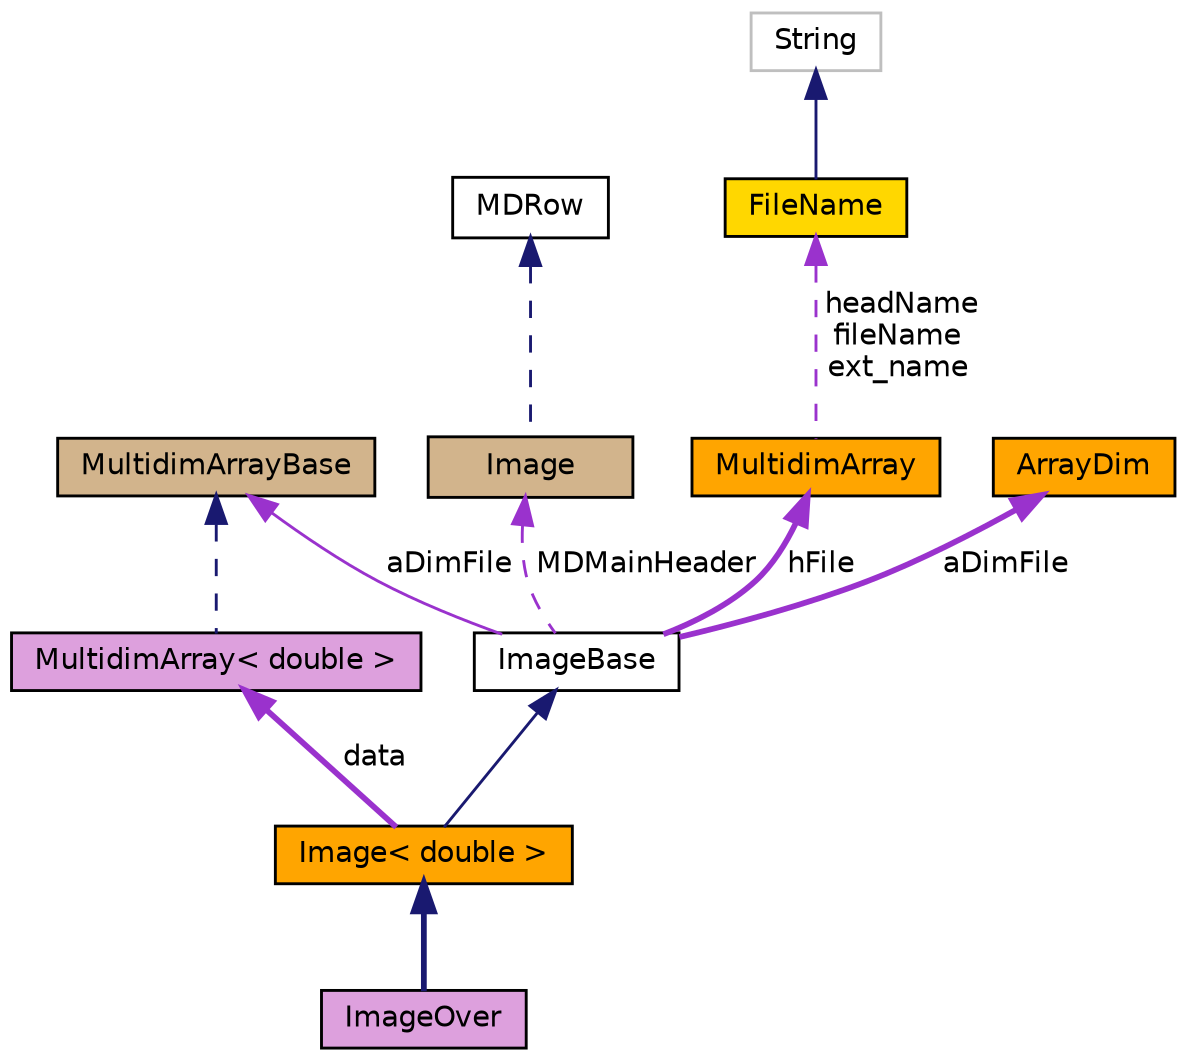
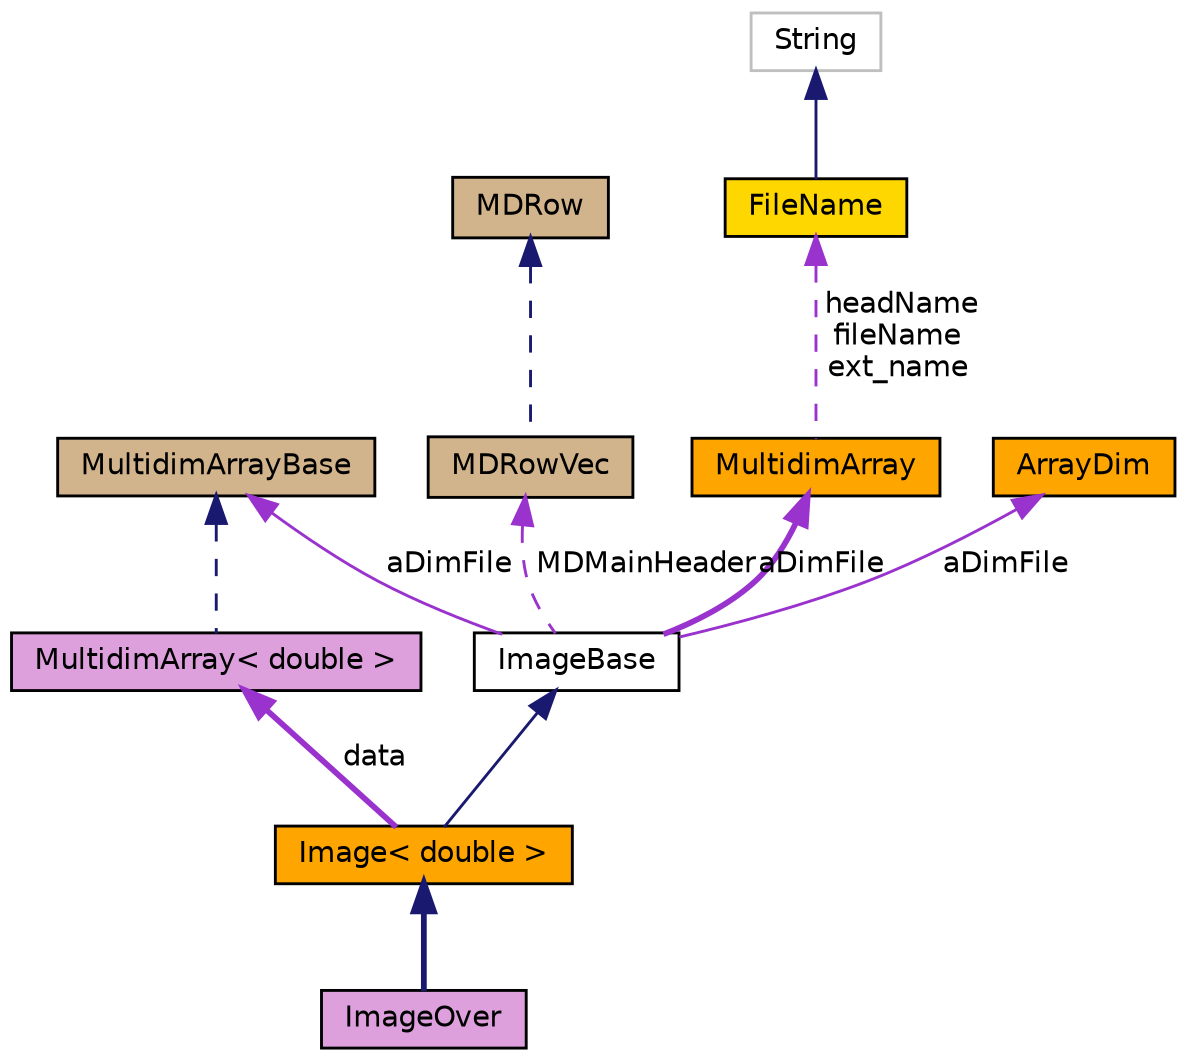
node "MDRow": fillcolor white -> tan
node "Image": label "Image" -> "MDRowVec"
edge "ImageBase" -> "MultidimArray": label " hFile" -> " aDimFile"
edge "ImageBase" -> "ArrayDim": style bold -> solid
